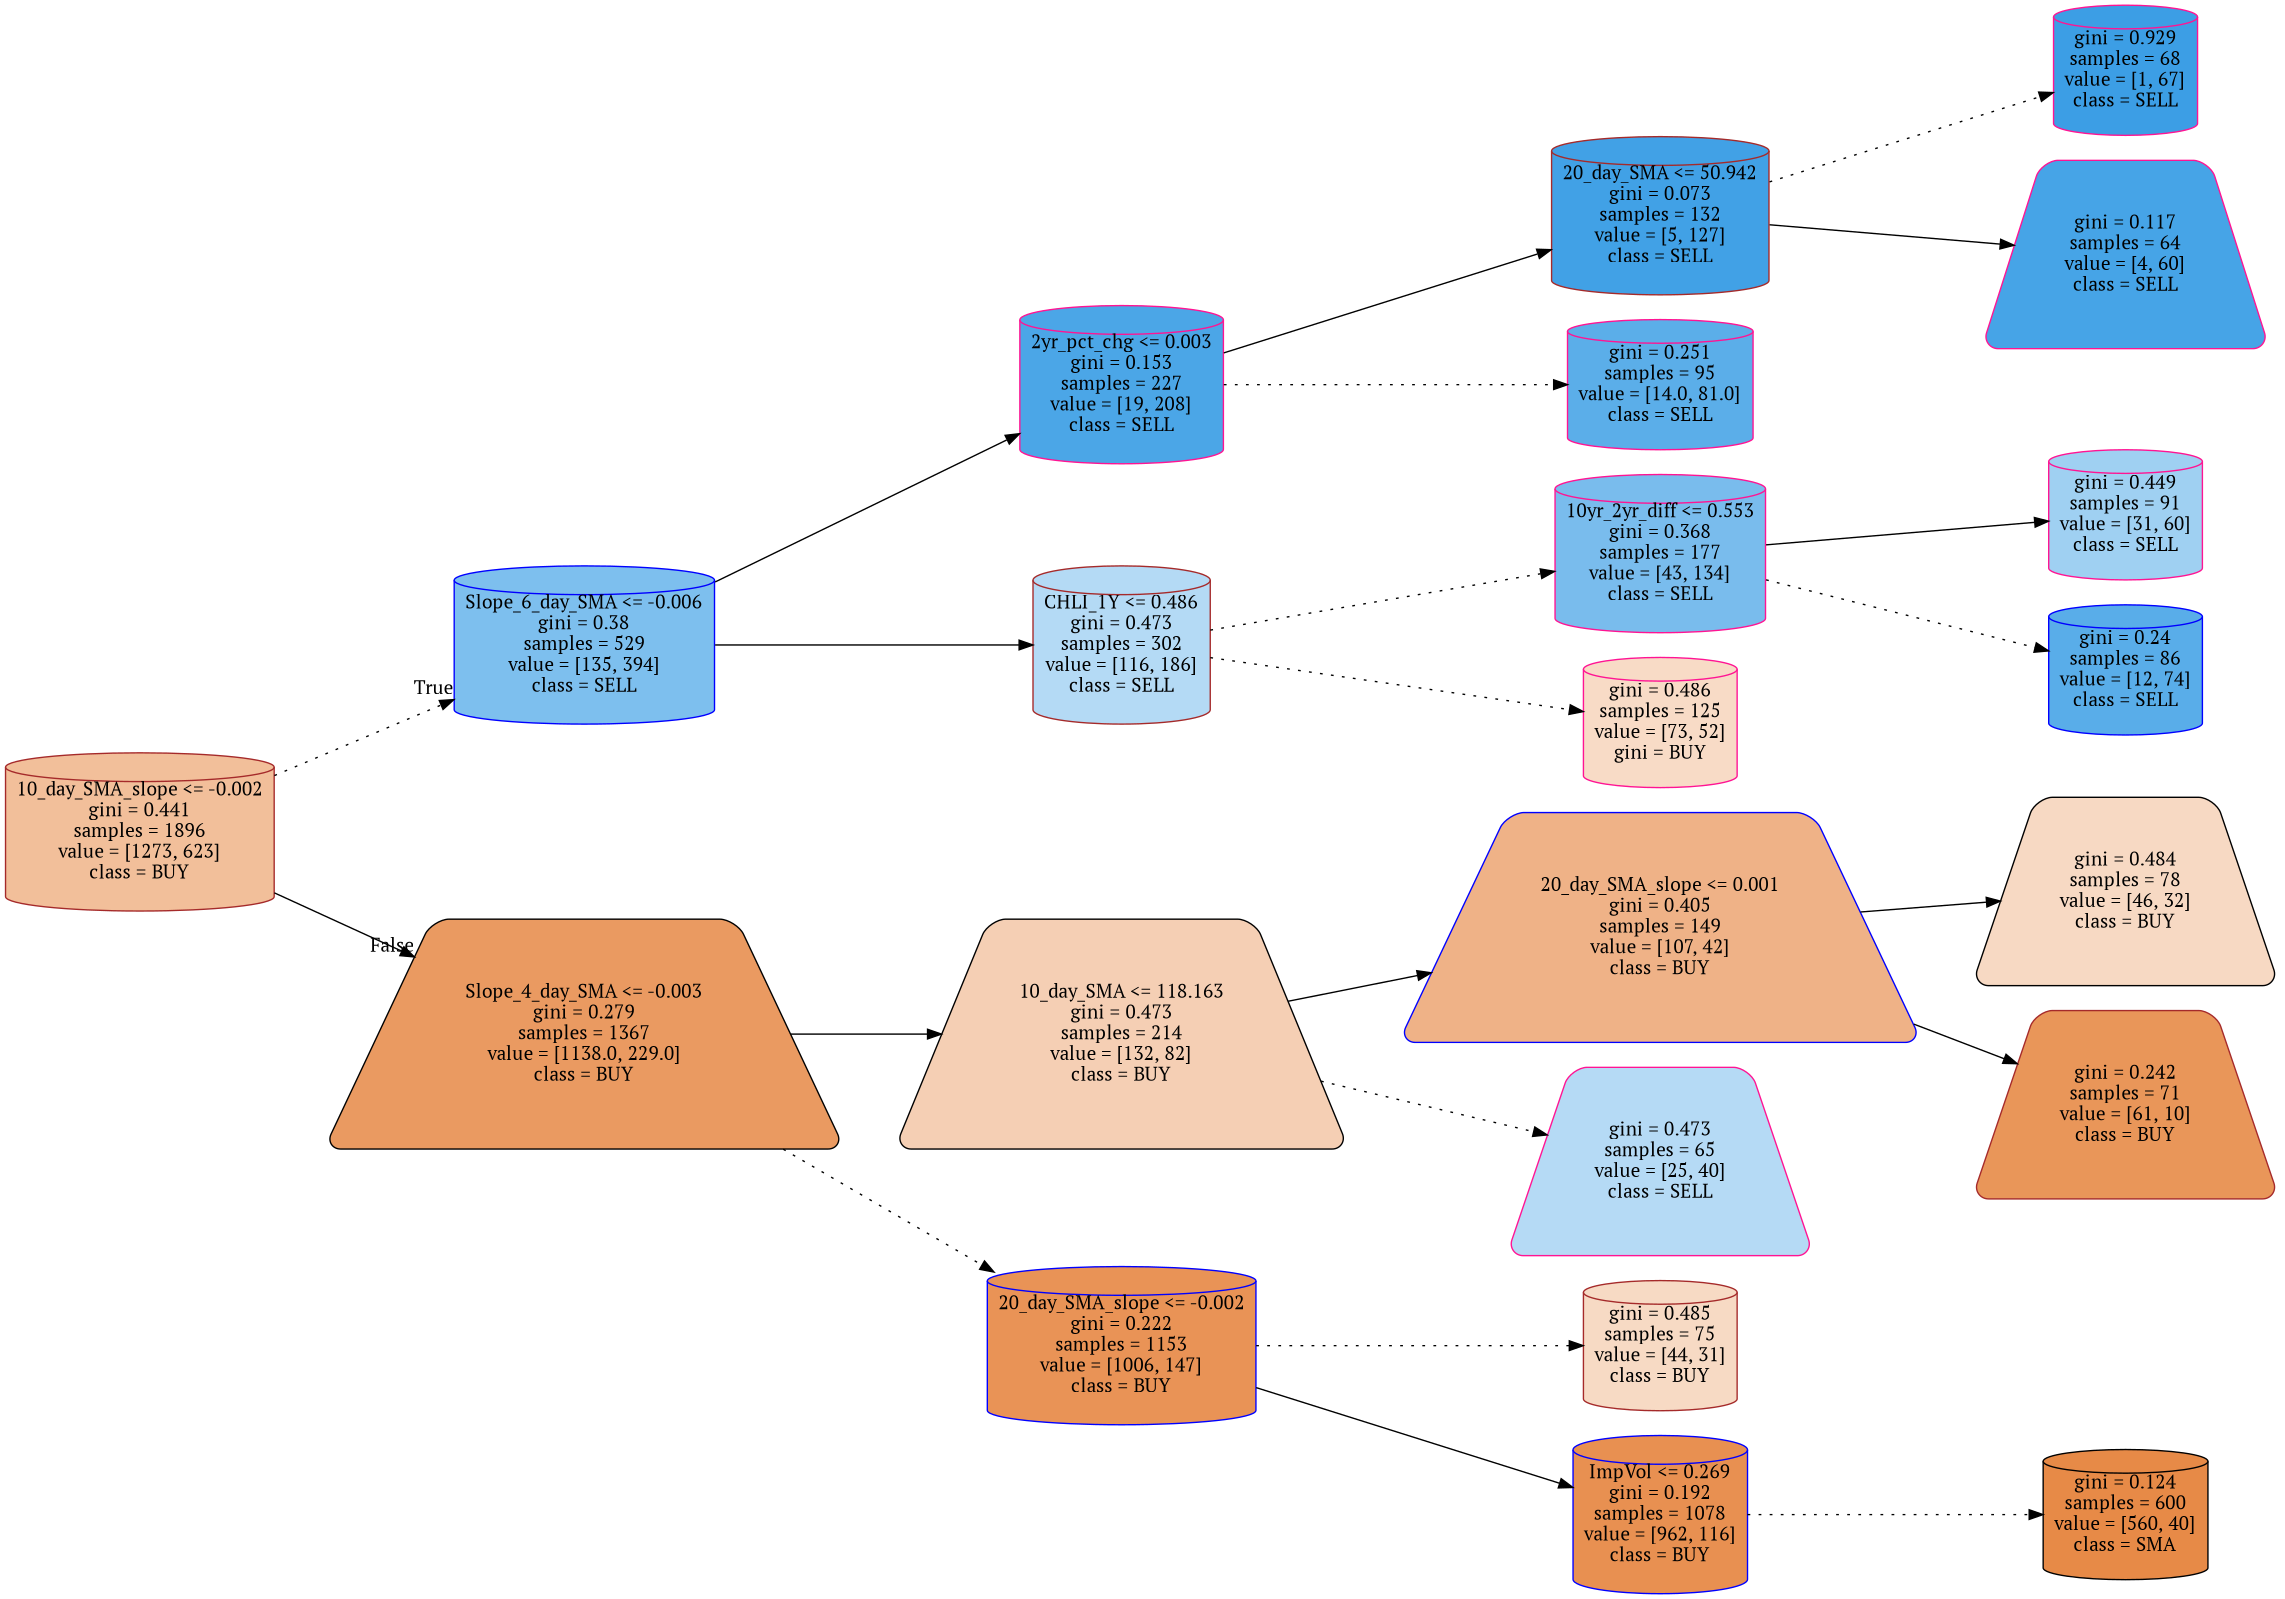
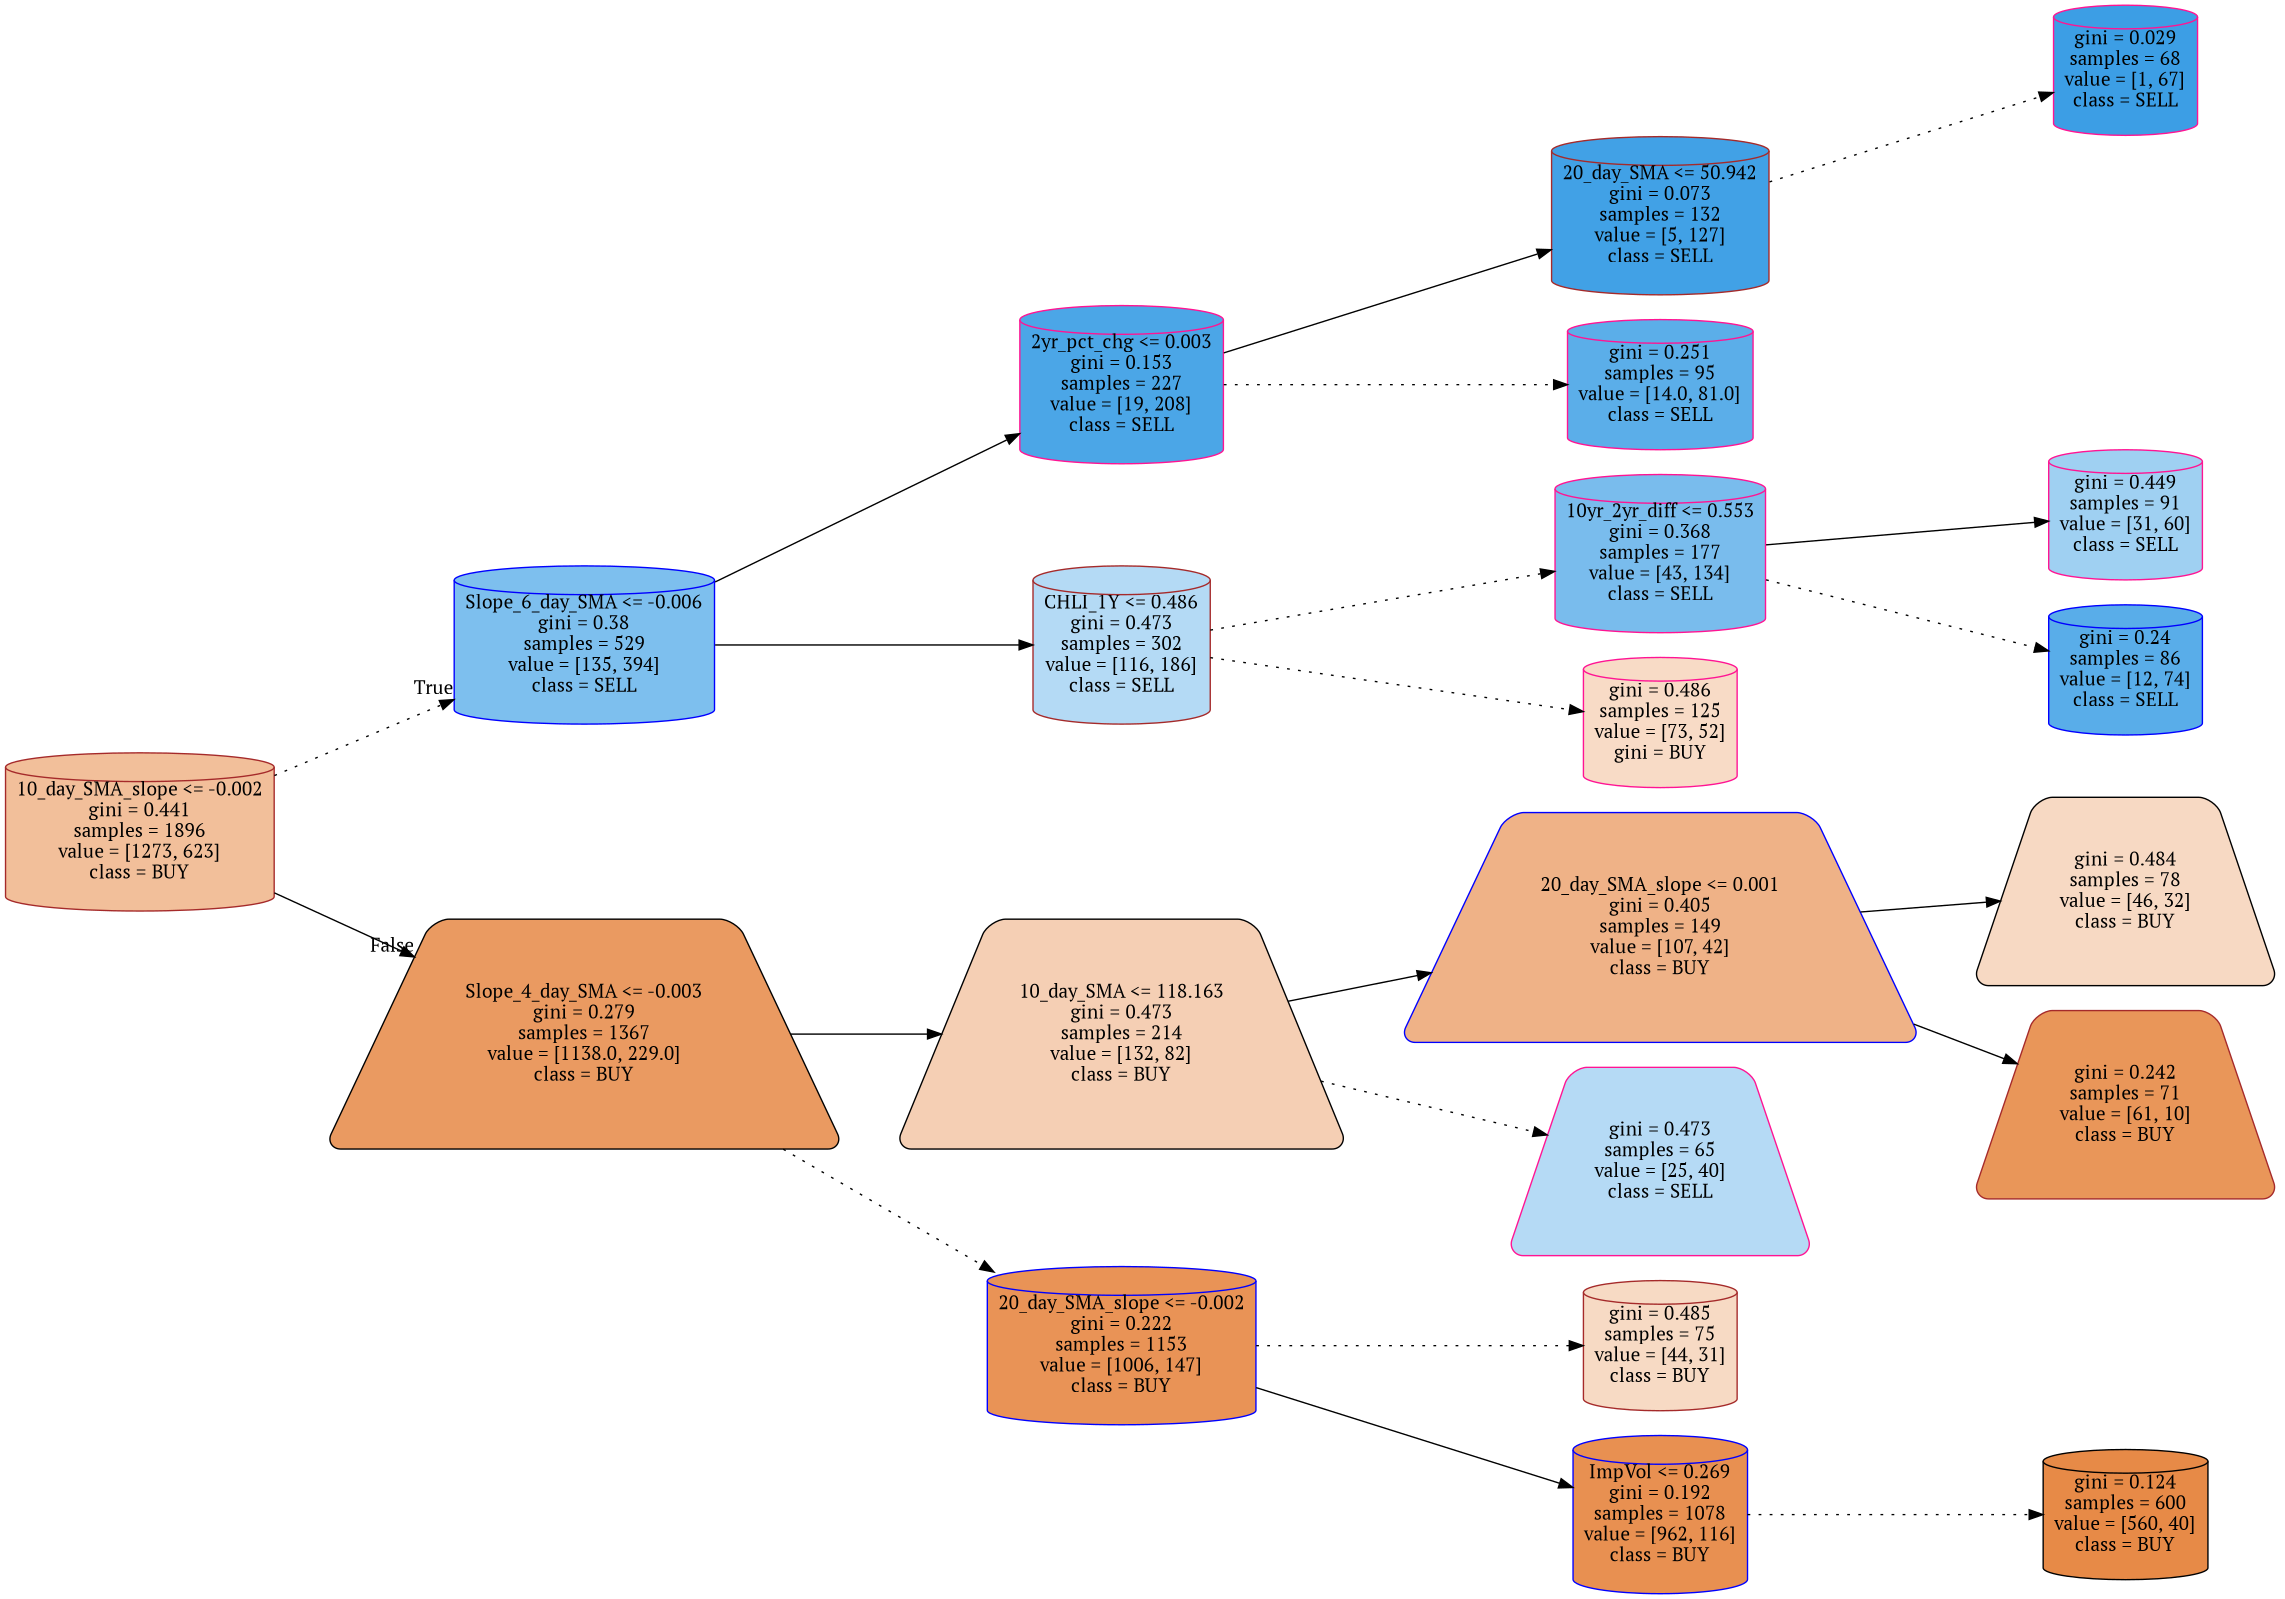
node "gini = 0.929 samples = 68 value = [1, 67] class = SELL": label "gini = 0.929 samples = 68 value = [1, 67] class = SELL" -> "gini = 0.029 samples = 68 value = [1, 67] class = SELL"
node "gini = 0.117 samples = 64 value = [4, 60] class = SELL": removed
node "gini = 0.124 samples = 600 value = [560, 40] class = SMA": label "gini = 0.124 samples = 600 value = [560, 40] class = SMA" -> "gini = 0.124 samples = 600 value = [560, 40] class = BUY"
